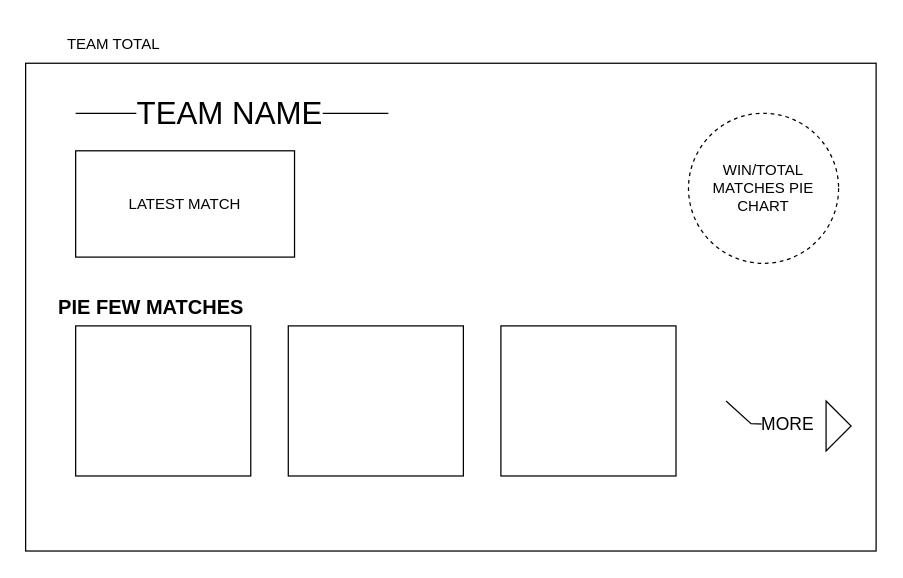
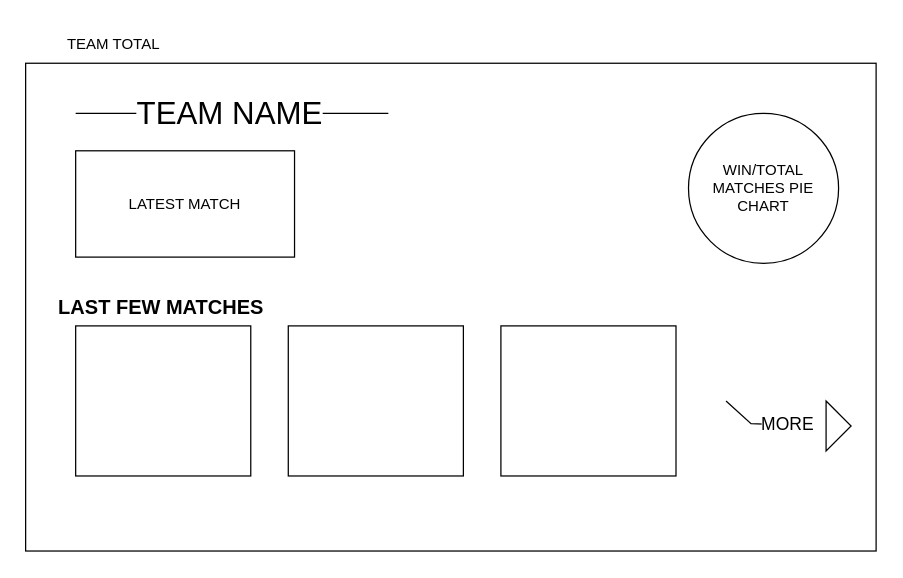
node "WIN/TOTAL MATCHES PIE CHART": style dashed -> solid
node "PIE FEW MATCHES": label "PIE FEW MATCHES" -> "LAST FEW MATCHES"
